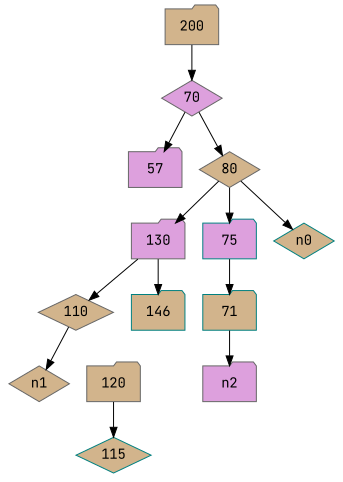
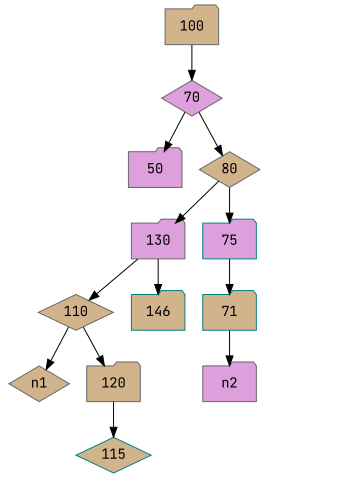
node "200": label "200" -> "100"
node "57": label "57" -> "50"
node "n0": removed
edge "110" -> "120": added
